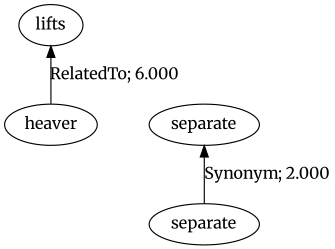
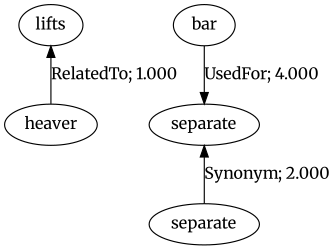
node "bar": added
edge "heaver" -> "lifts": label "RelatedTo; 6.000" -> "RelatedTo; 1.000"
